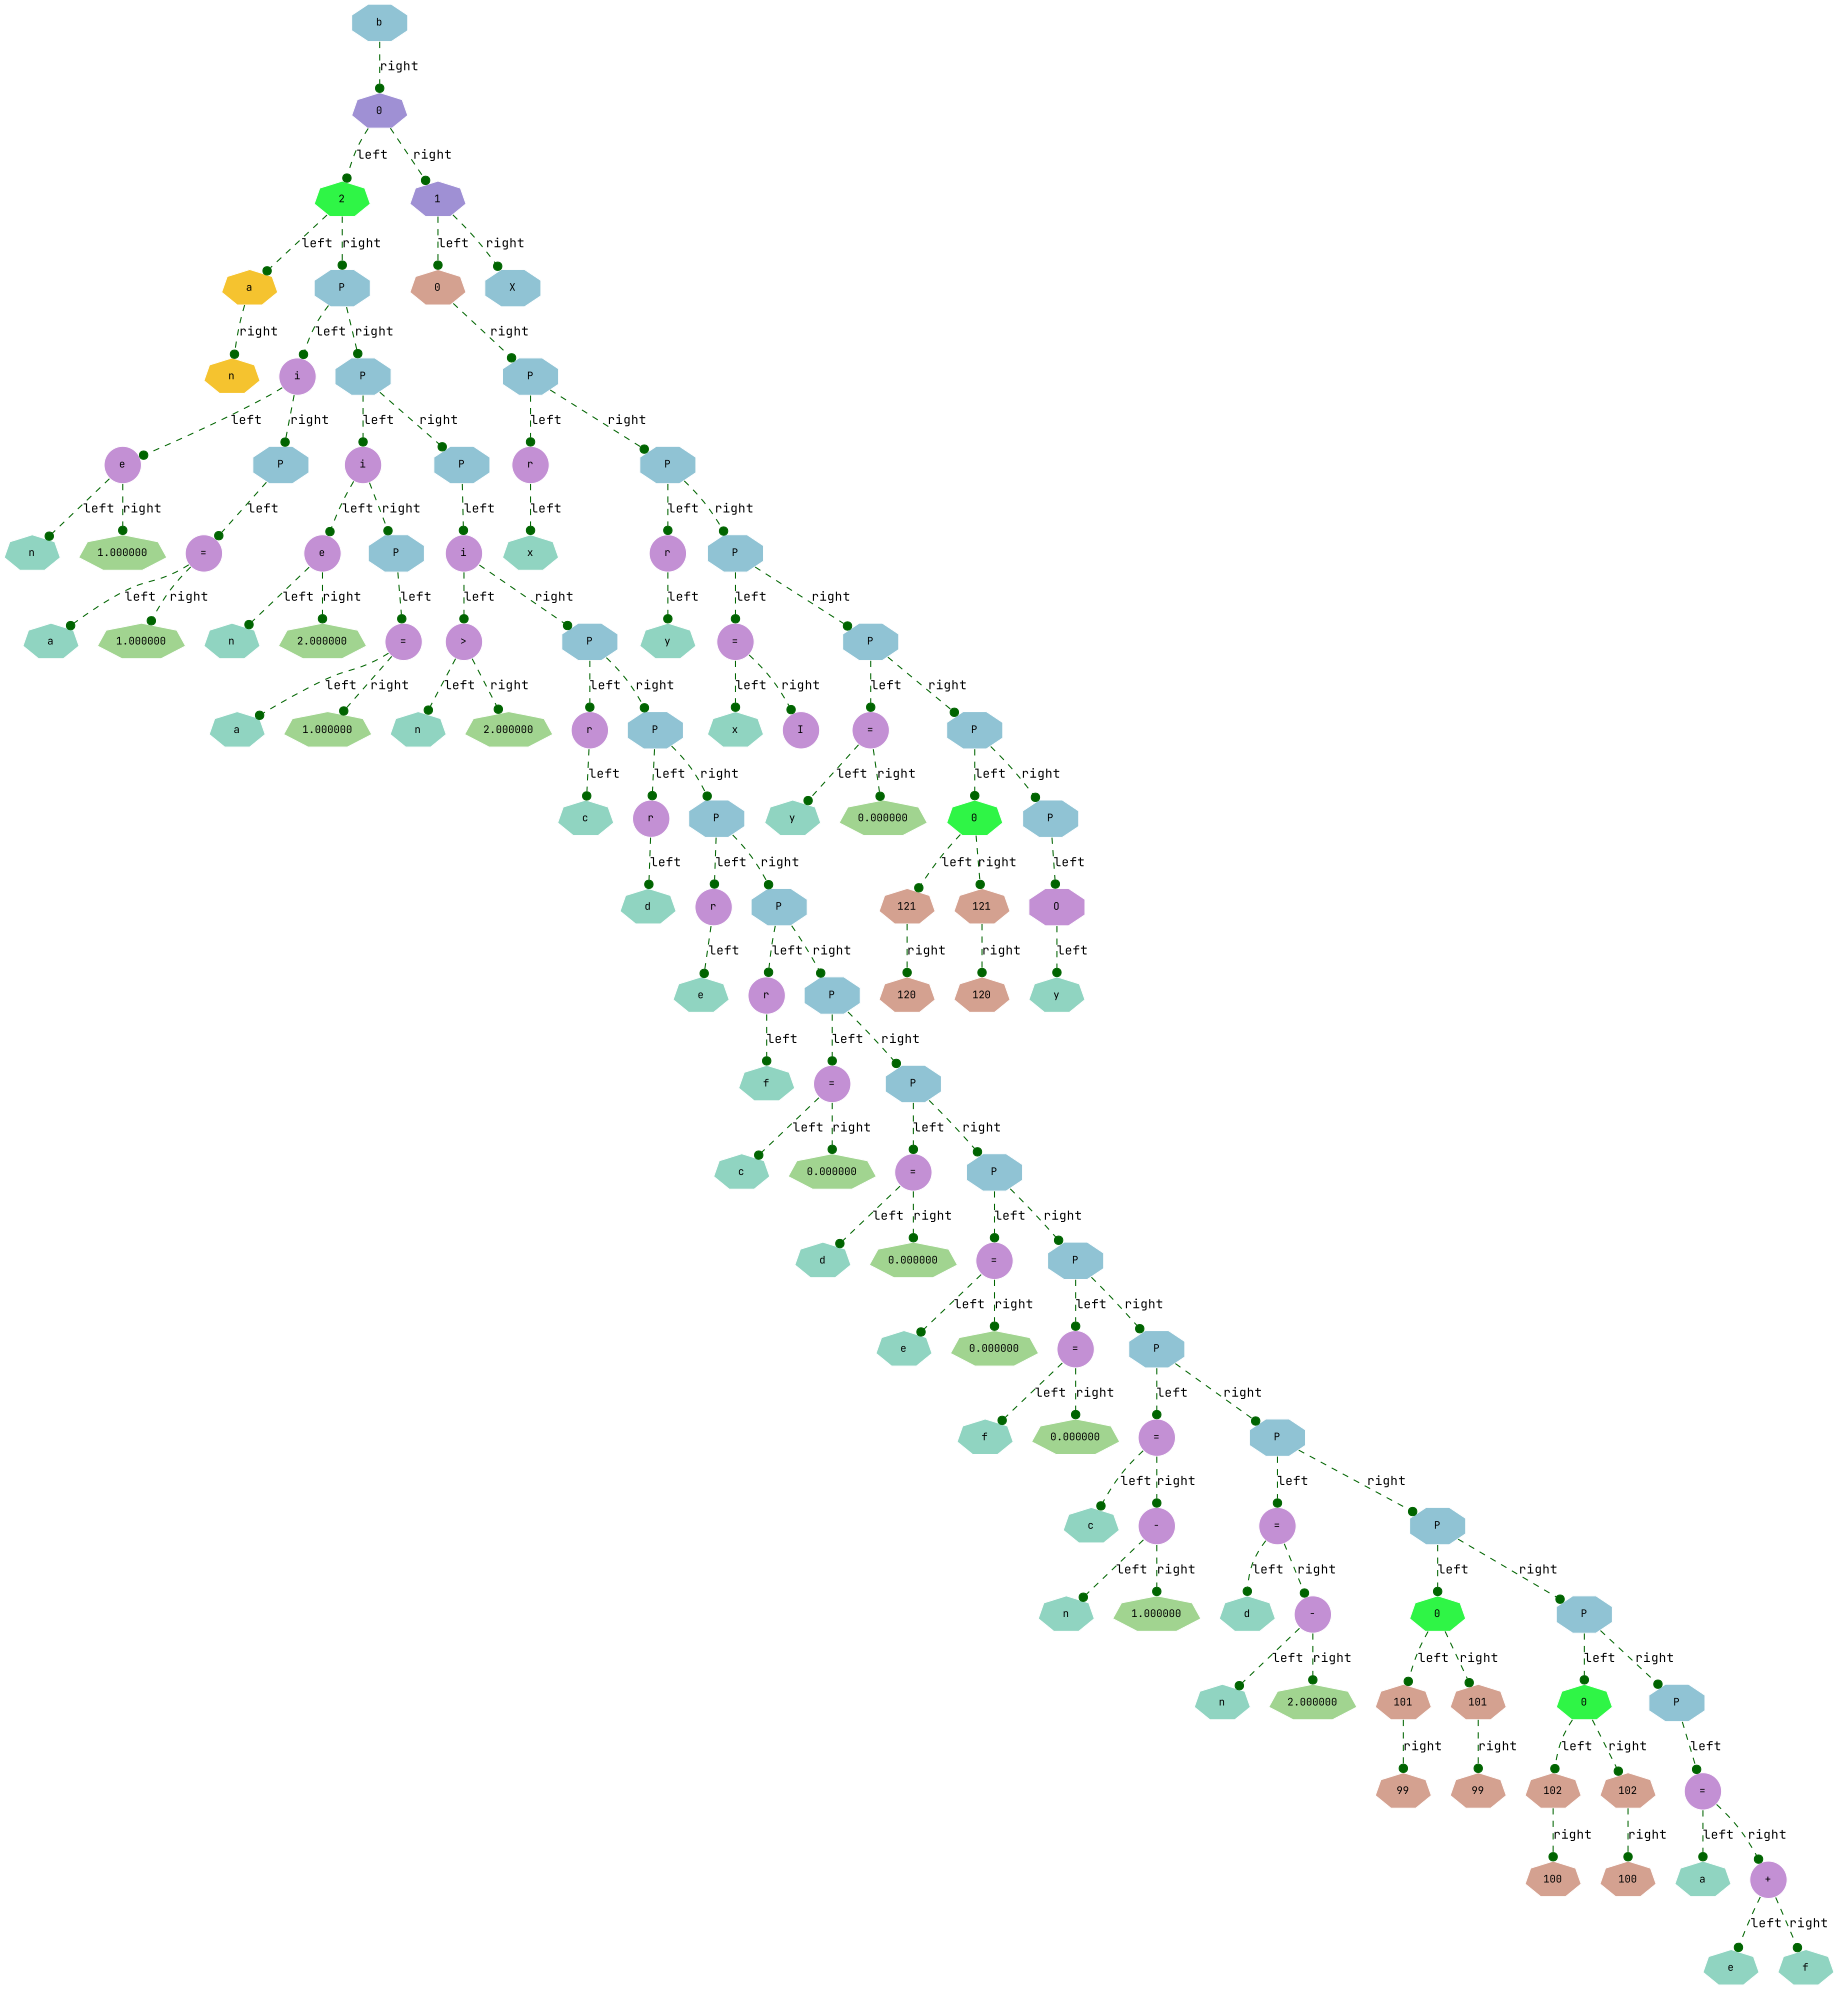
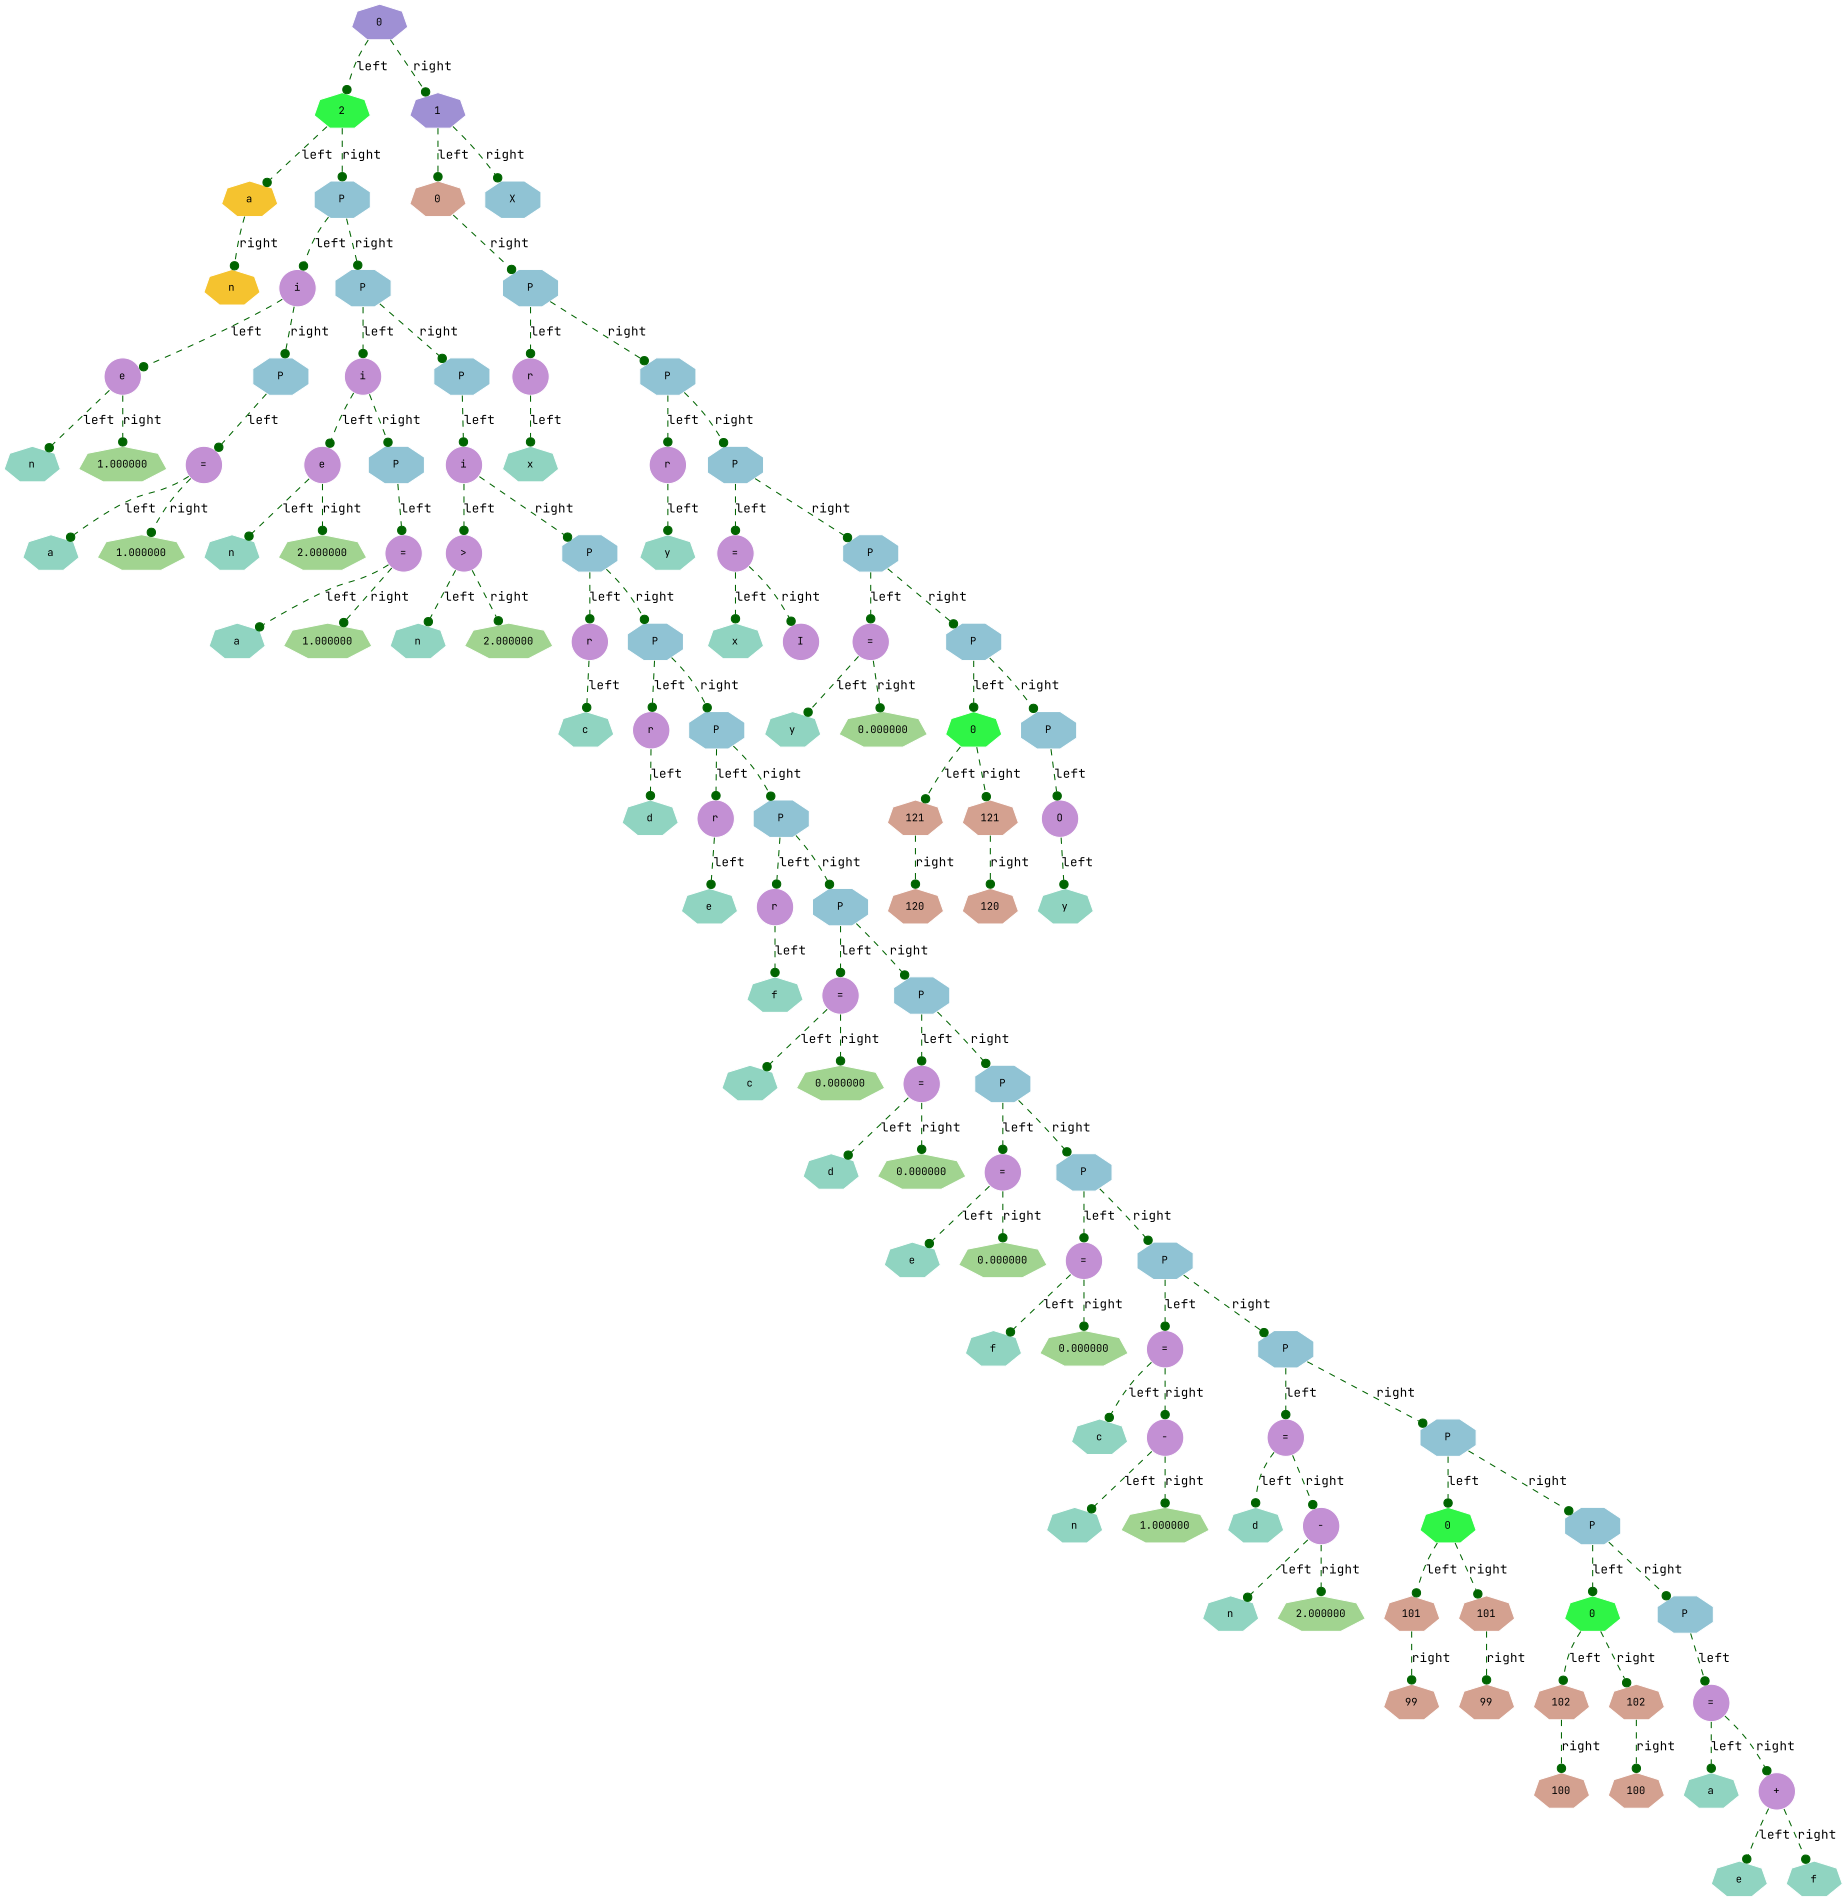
node "b": removed
node "O": shape octagon -> circle
